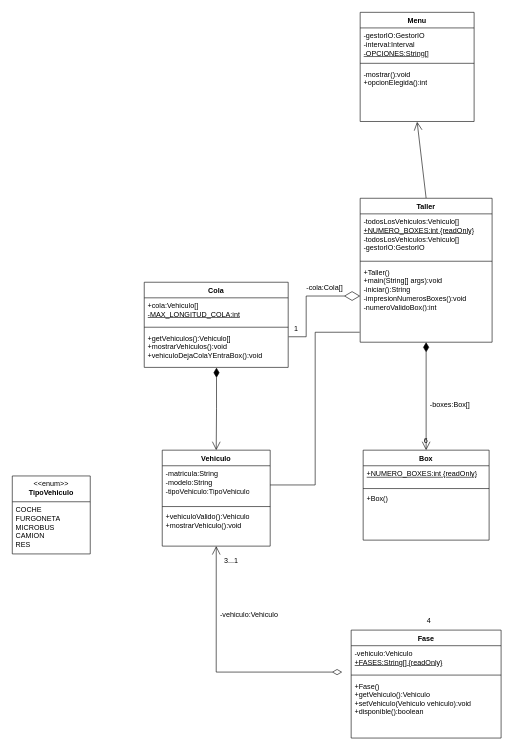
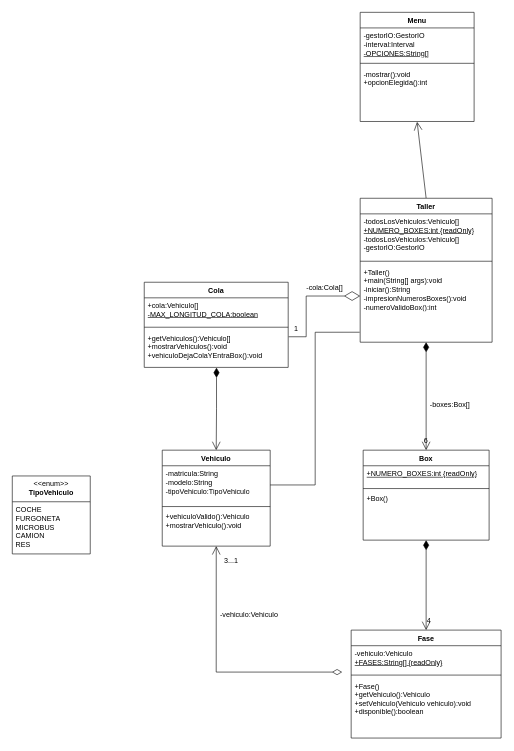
node "+cola:Vehiculo[] -MAX_LONGITUD_COLA:int": label "+cola:Vehiculo[] -MAX_LONGITUD_COLA:int" -> "+cola:Vehiculo[] -MAX_LONGITUD_COLA:boolean"
edge "+Box()" -- "Fase": added
